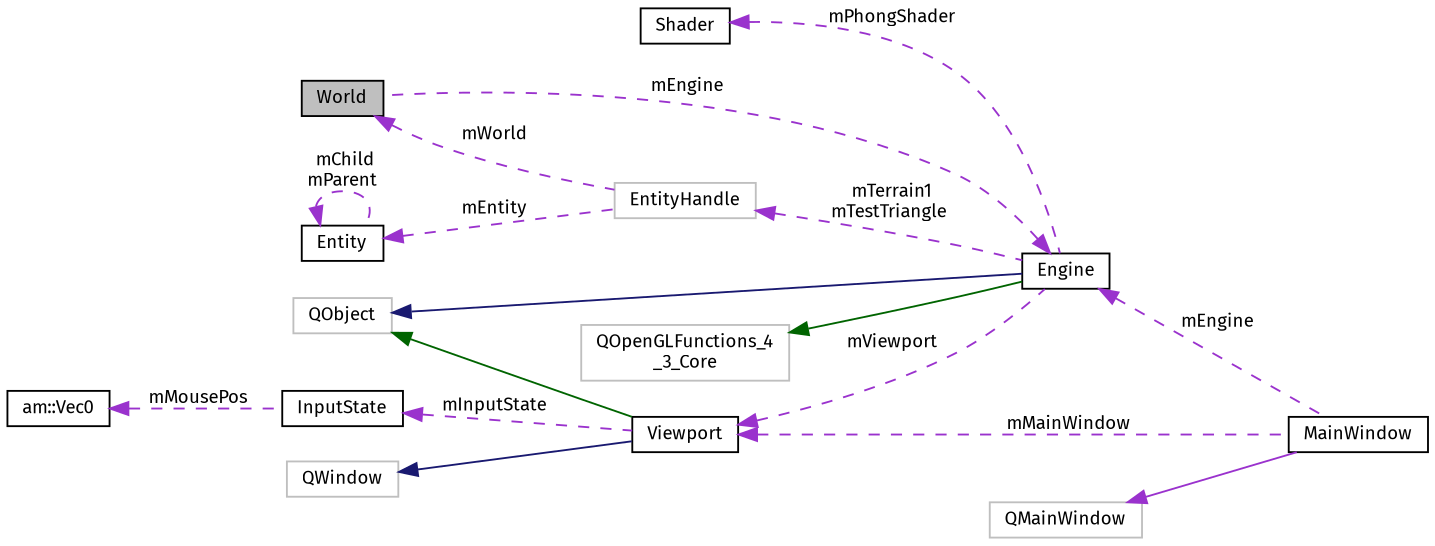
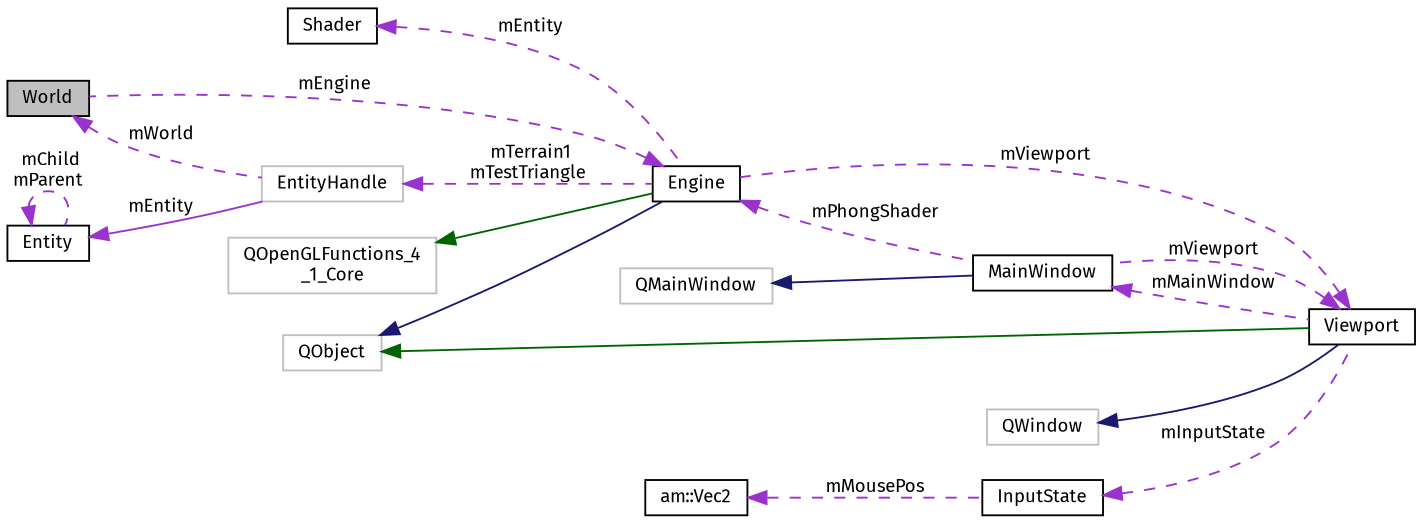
edge "Engine" -> "Shader": label " mPhongShader" -> " mEntity"
edge "EntityHandle" -> "Entity": style dashed -> solid
edge "Viewport" -> "MainWindow": added, label "mMainWindow"
edge "MainWindow" -> "Engine": label " mEngine" -> " mPhongShader"
node "QOpenGLFunctions_4 _3_Core": label "QOpenGLFunctions_4 _3_Core" -> "QOpenGLFunctions_4 _1_Core"
node "am::Vec0": label "am::Vec0" -> "am::Vec2"
edge "MainWindow" -> "Viewport": label " mMainWindow" -> " mViewport"
edge "MainWindow" -> "QMainWindow": color darkorchid3 -> midnightblue
